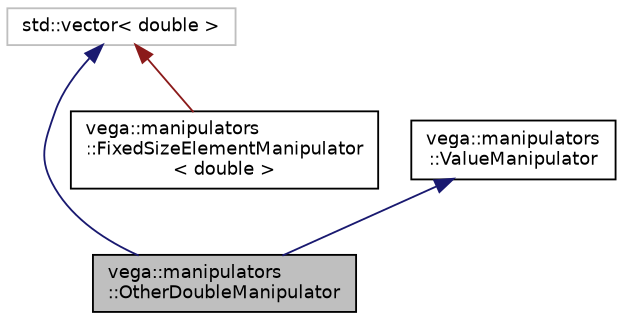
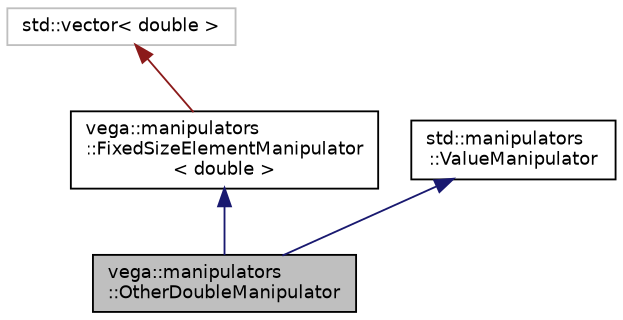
node "vega::manipulators ::ValueManipulator": label "vega::manipulators ::ValueManipulator" -> "std::manipulators ::ValueManipulator"
edge "vega::manipulators ::OtherDoubleManipulator" -> "std::vector< double >": now "vega::manipulators ::OtherDoubleManipulator" -> "vega::manipulators ::FixedSizeElementManipulator < double >"
